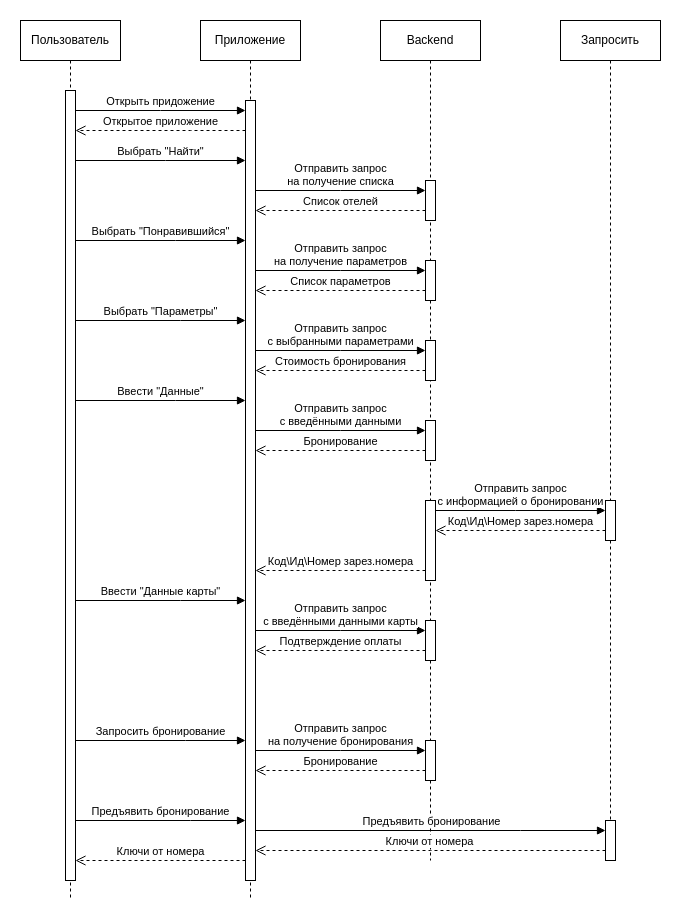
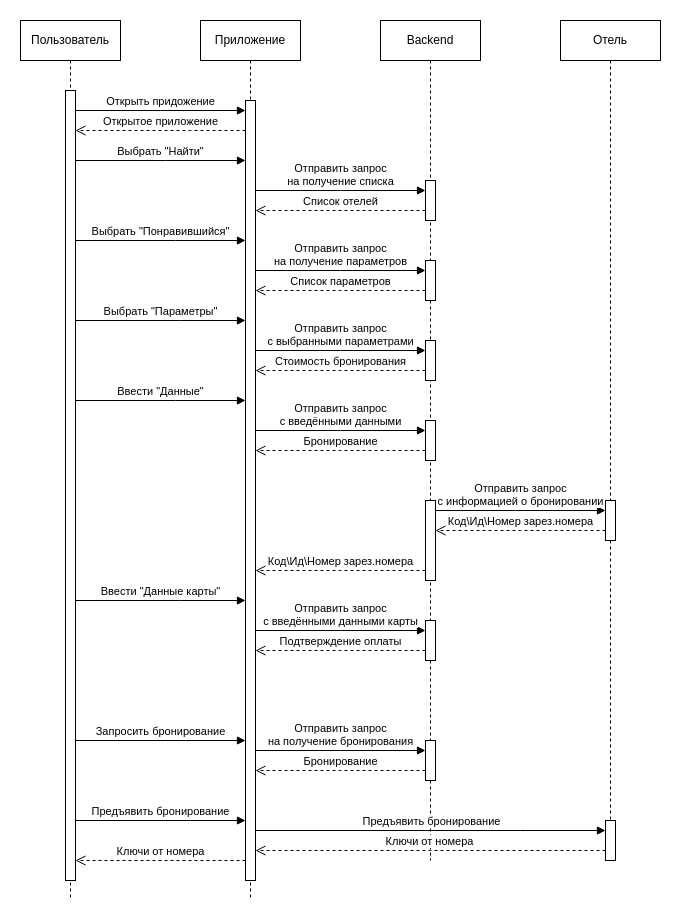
node "Запросить": label "Запросить" -> "Отель"
